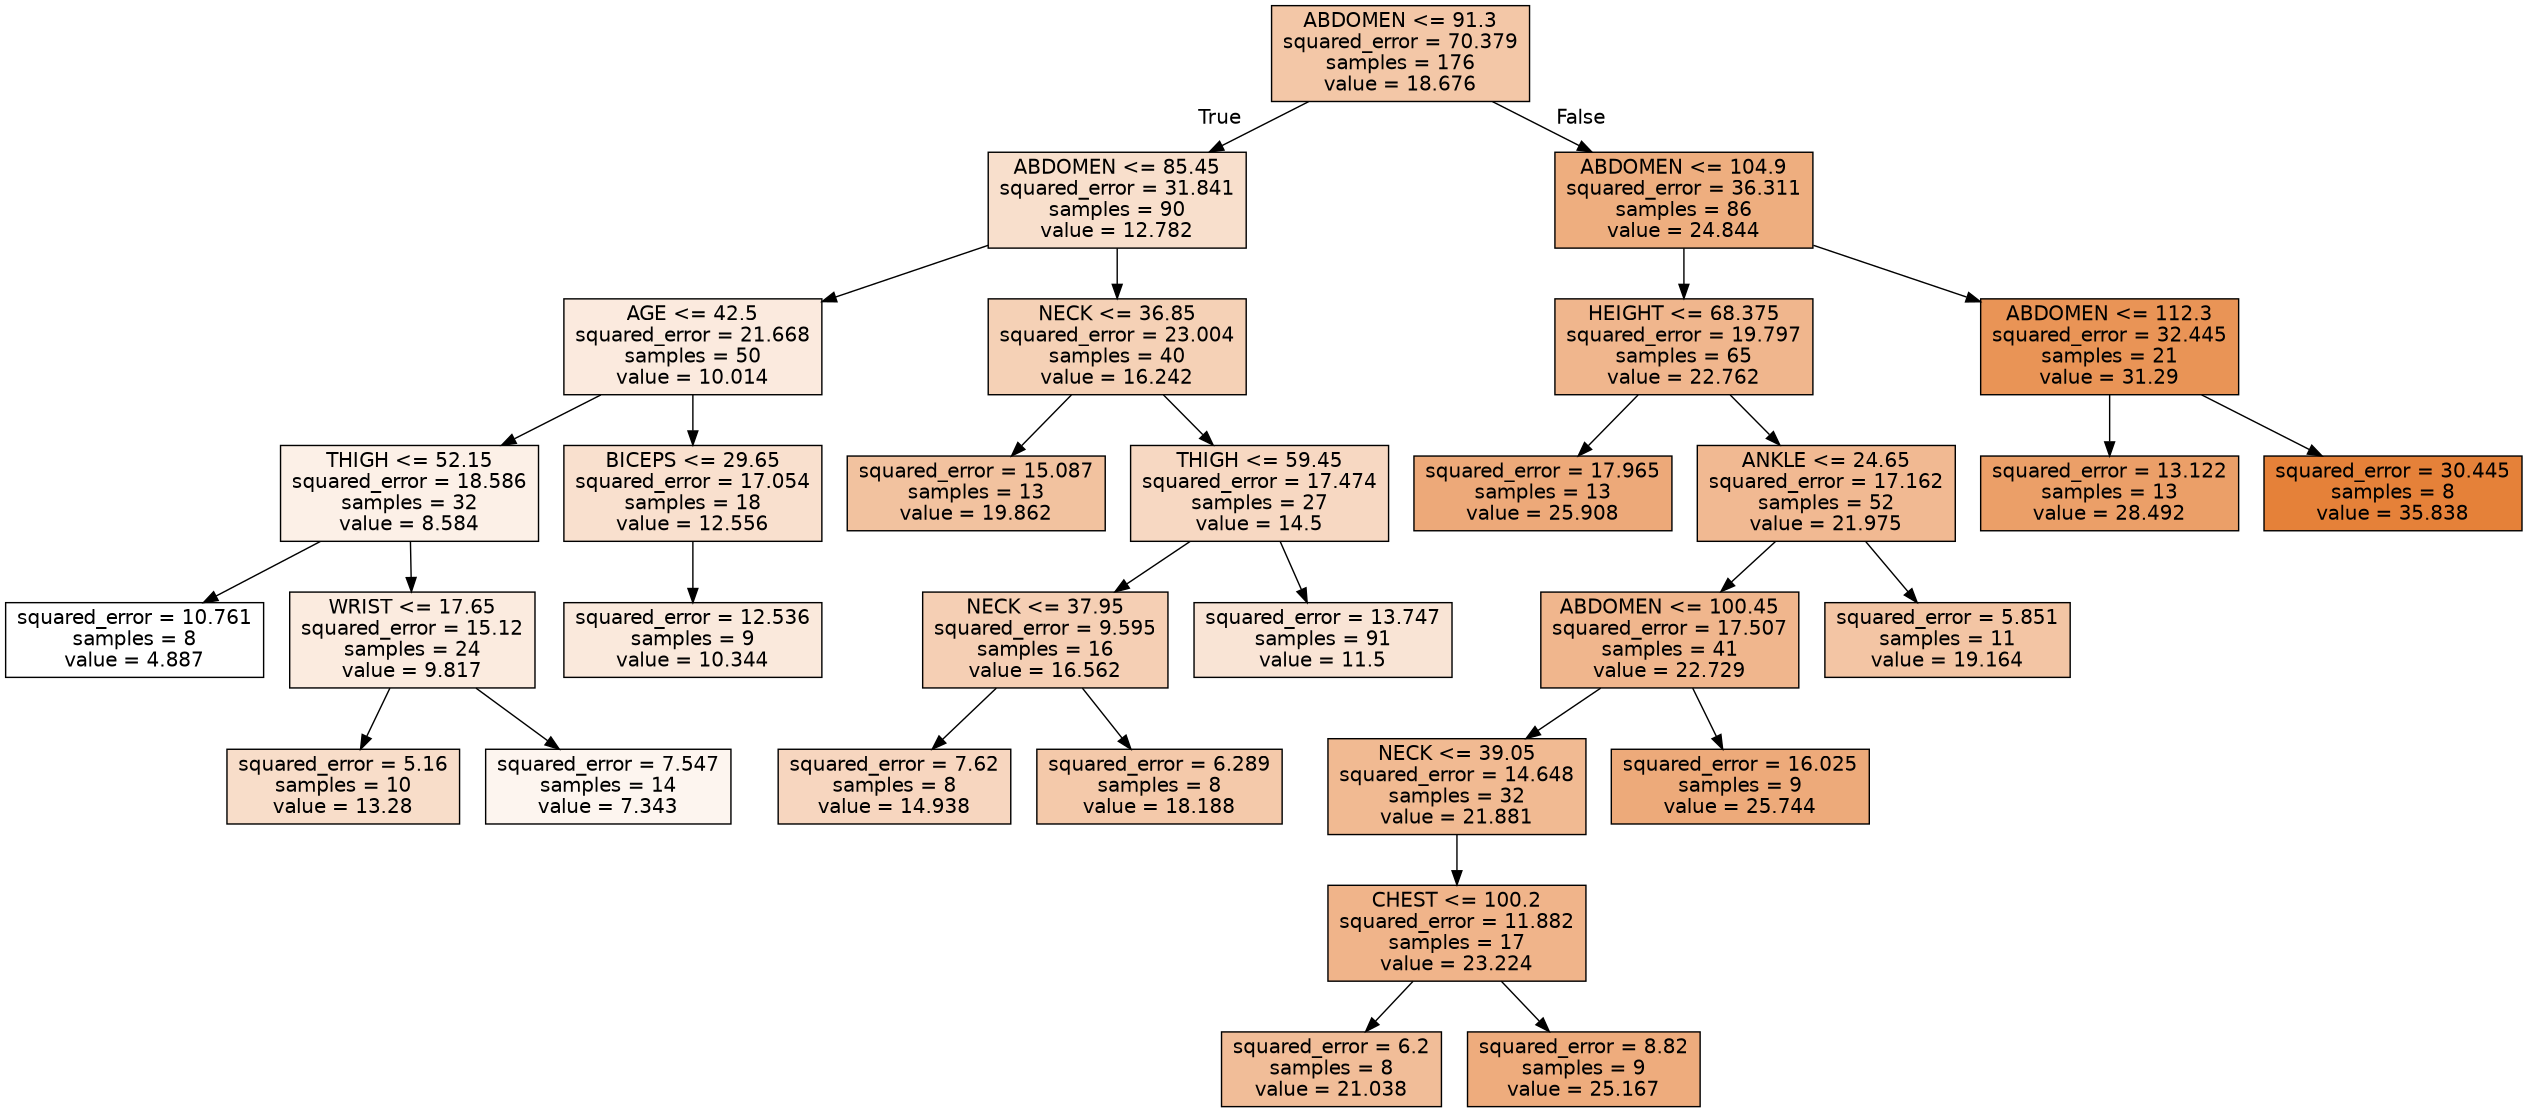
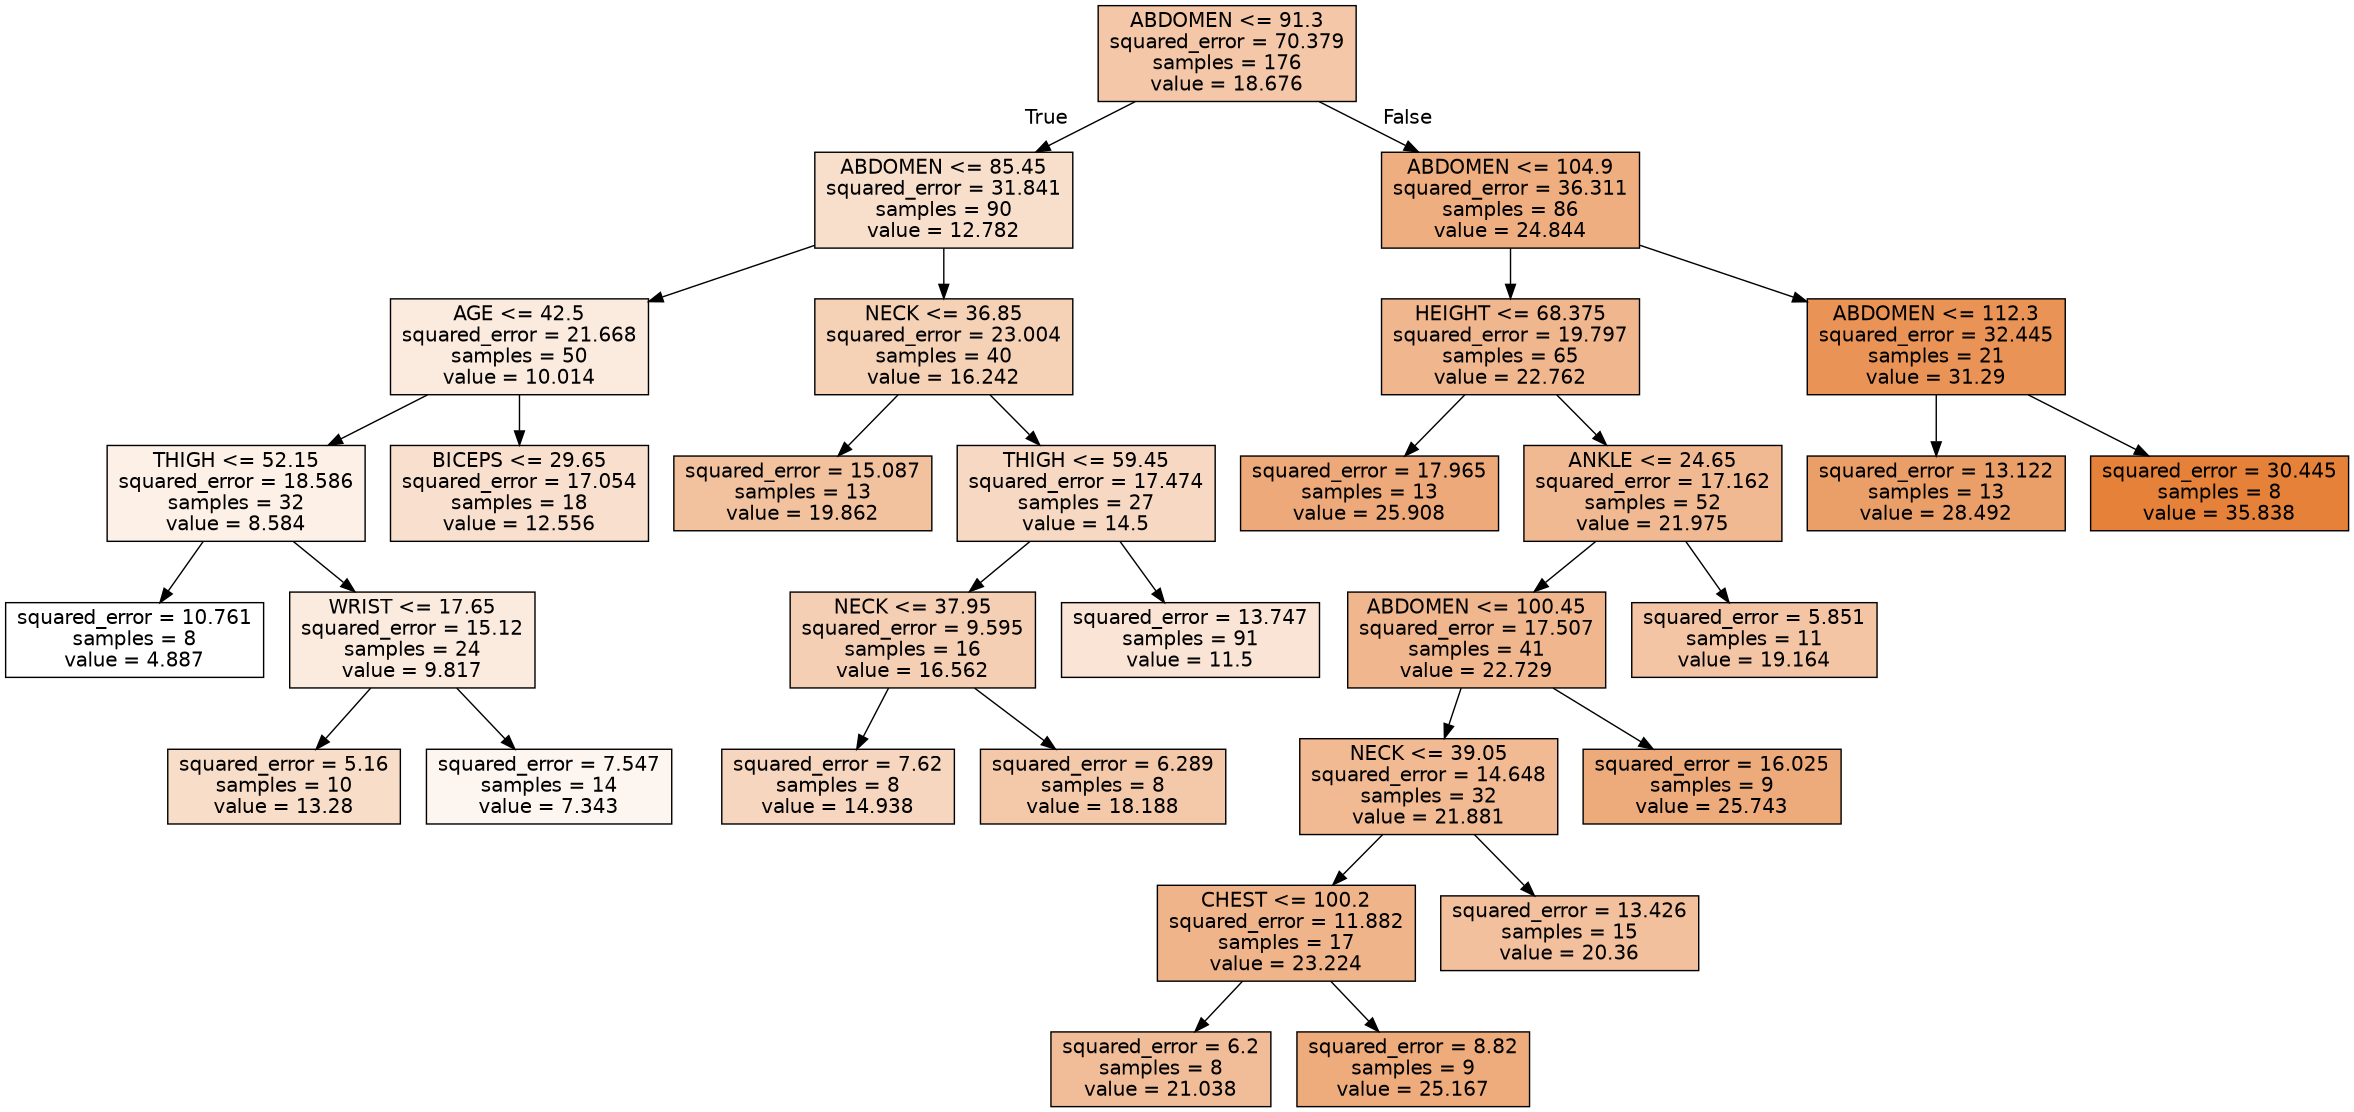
node "squared_error = 12.536 samples = 9 value = 10.344": removed
node "squared_error = 16.025 samples = 9 value = 25.744": label "squared_error = 16.025 samples = 9 value = 25.744" -> "squared_error = 16.025 samples = 9 value = 25.743"
node "squared_error = 13.426 samples = 15 value = 20.36": added
